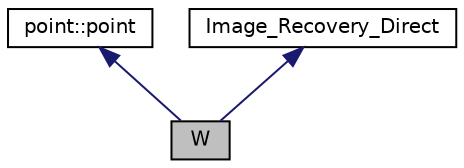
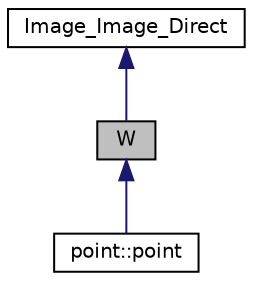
node "Image_Recovery_Direct": label "Image_Recovery_Direct" -> "Image_Image_Direct"
edge "W" -> "point::point": reversed
